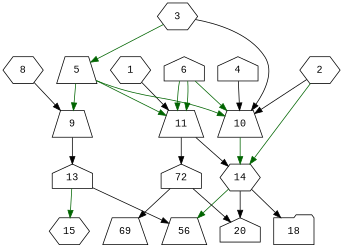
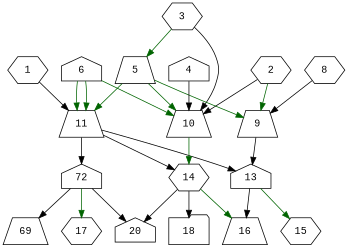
edge "2" -> "14": now "2" -> "9"
edge "11" -> "13": added
node "17": added
node "56": label "56" -> "16"
